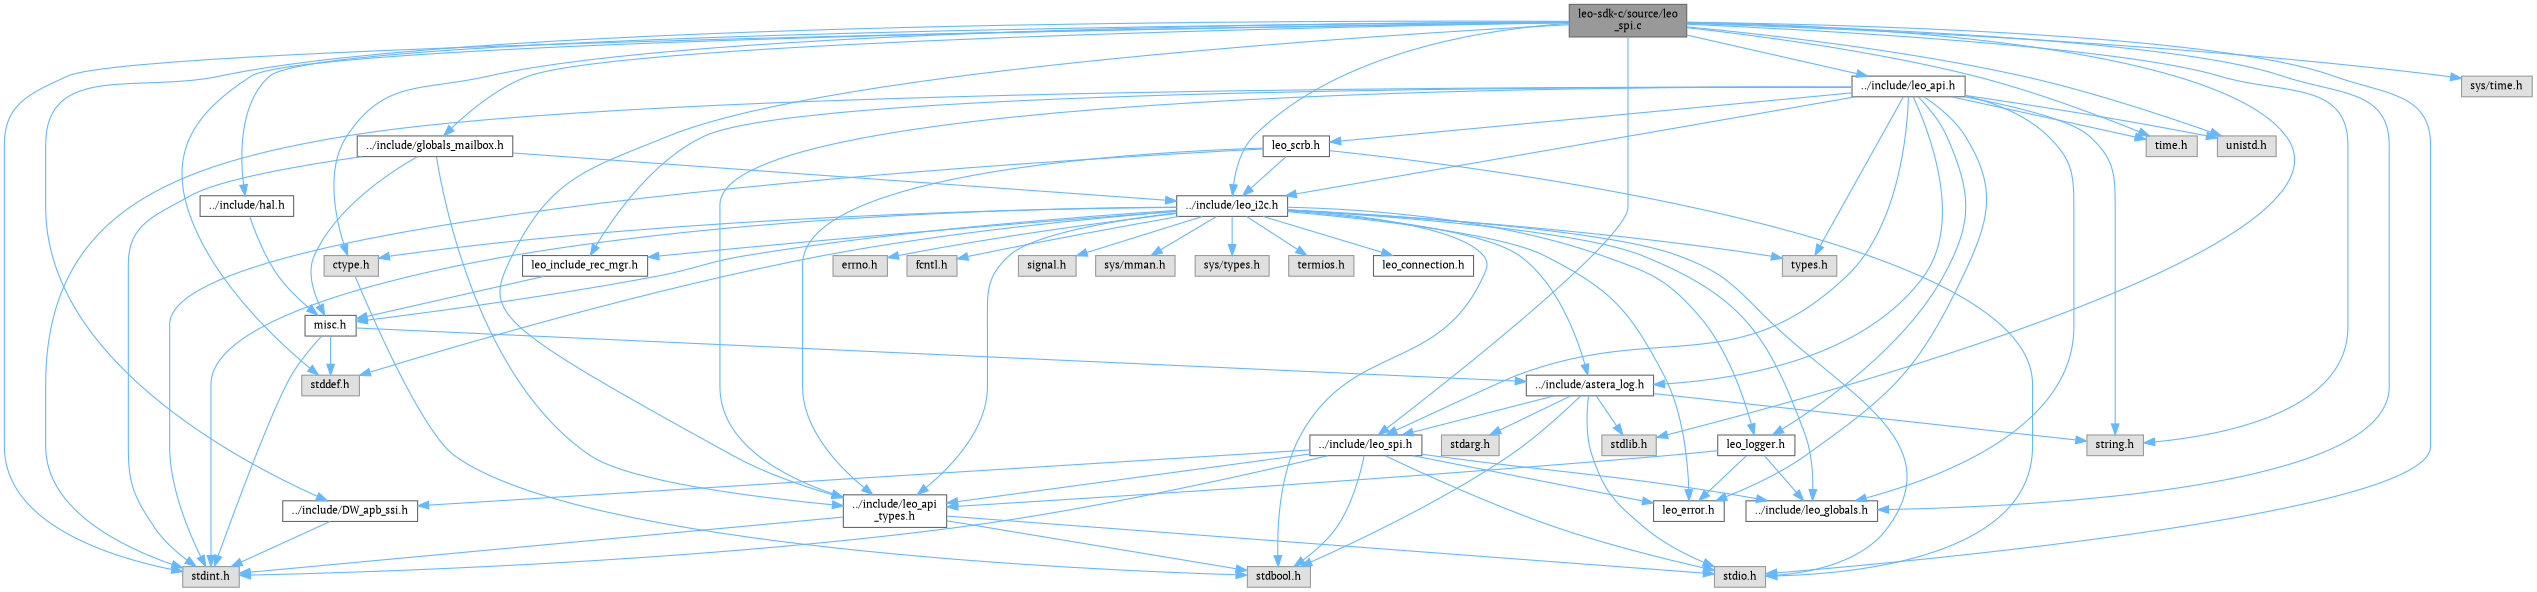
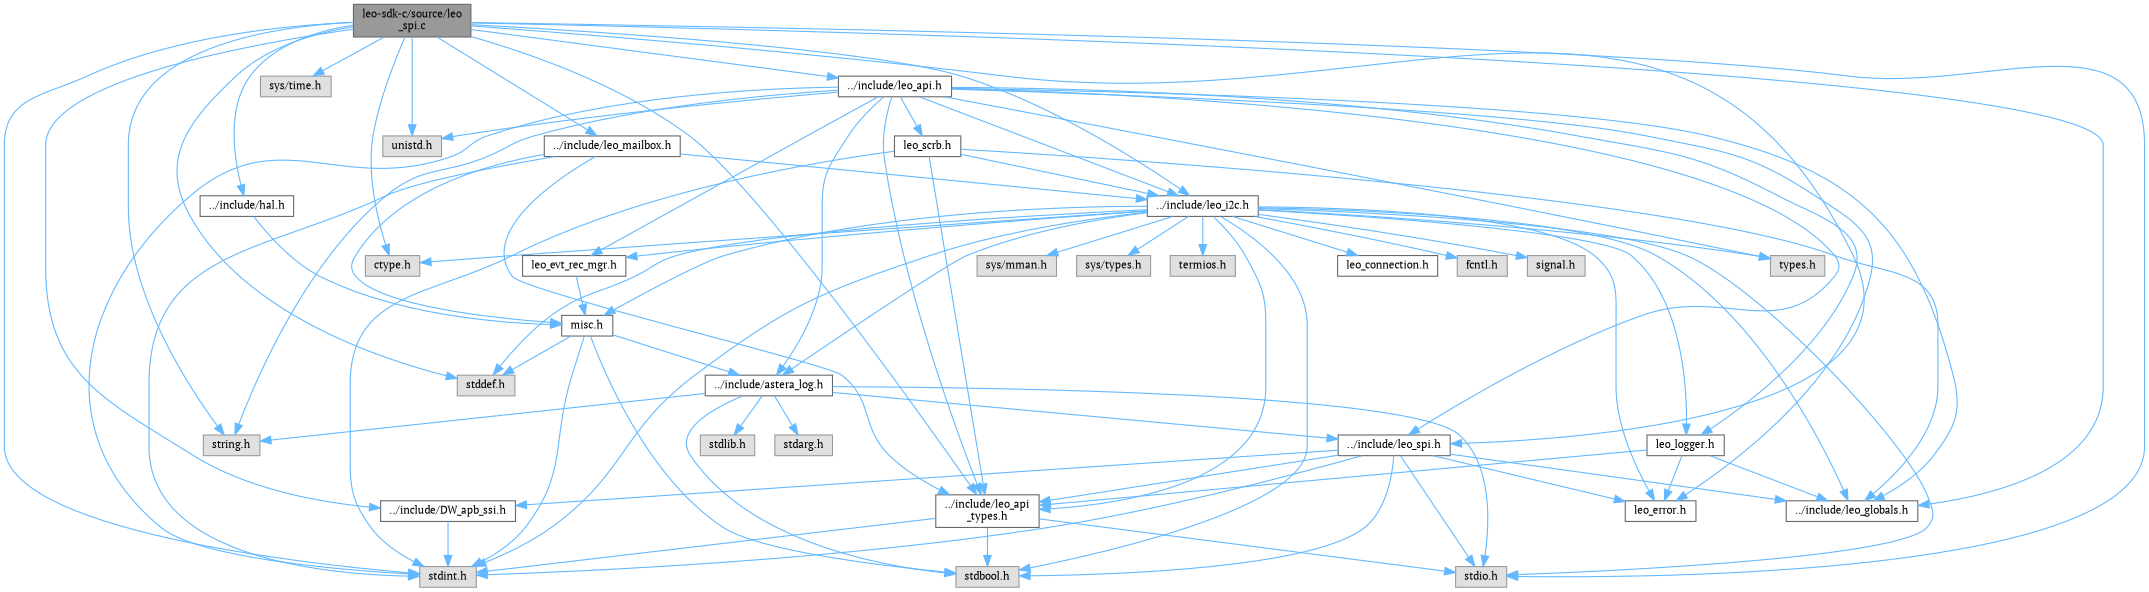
node "../include/globals_mailbox.h": label "../include/globals_mailbox.h" -> "../include/leo_mailbox.h"
node "time.h": removed
edge "leo-sdk-c/source/leo _spi.c" -> "stdlib.h": removed
edge "leo_scrb.h" -> "stdio.h": now "leo_scrb.h" -> "../include/leo_globals.h"
node "leo_include_rec_mgr.h": label "leo_include_rec_mgr.h" -> "leo_evt_rec_mgr.h"
node "errno.h": removed
edge "ctype.h" -> "stdbool.h": now "misc.h" -> "stdbool.h"
